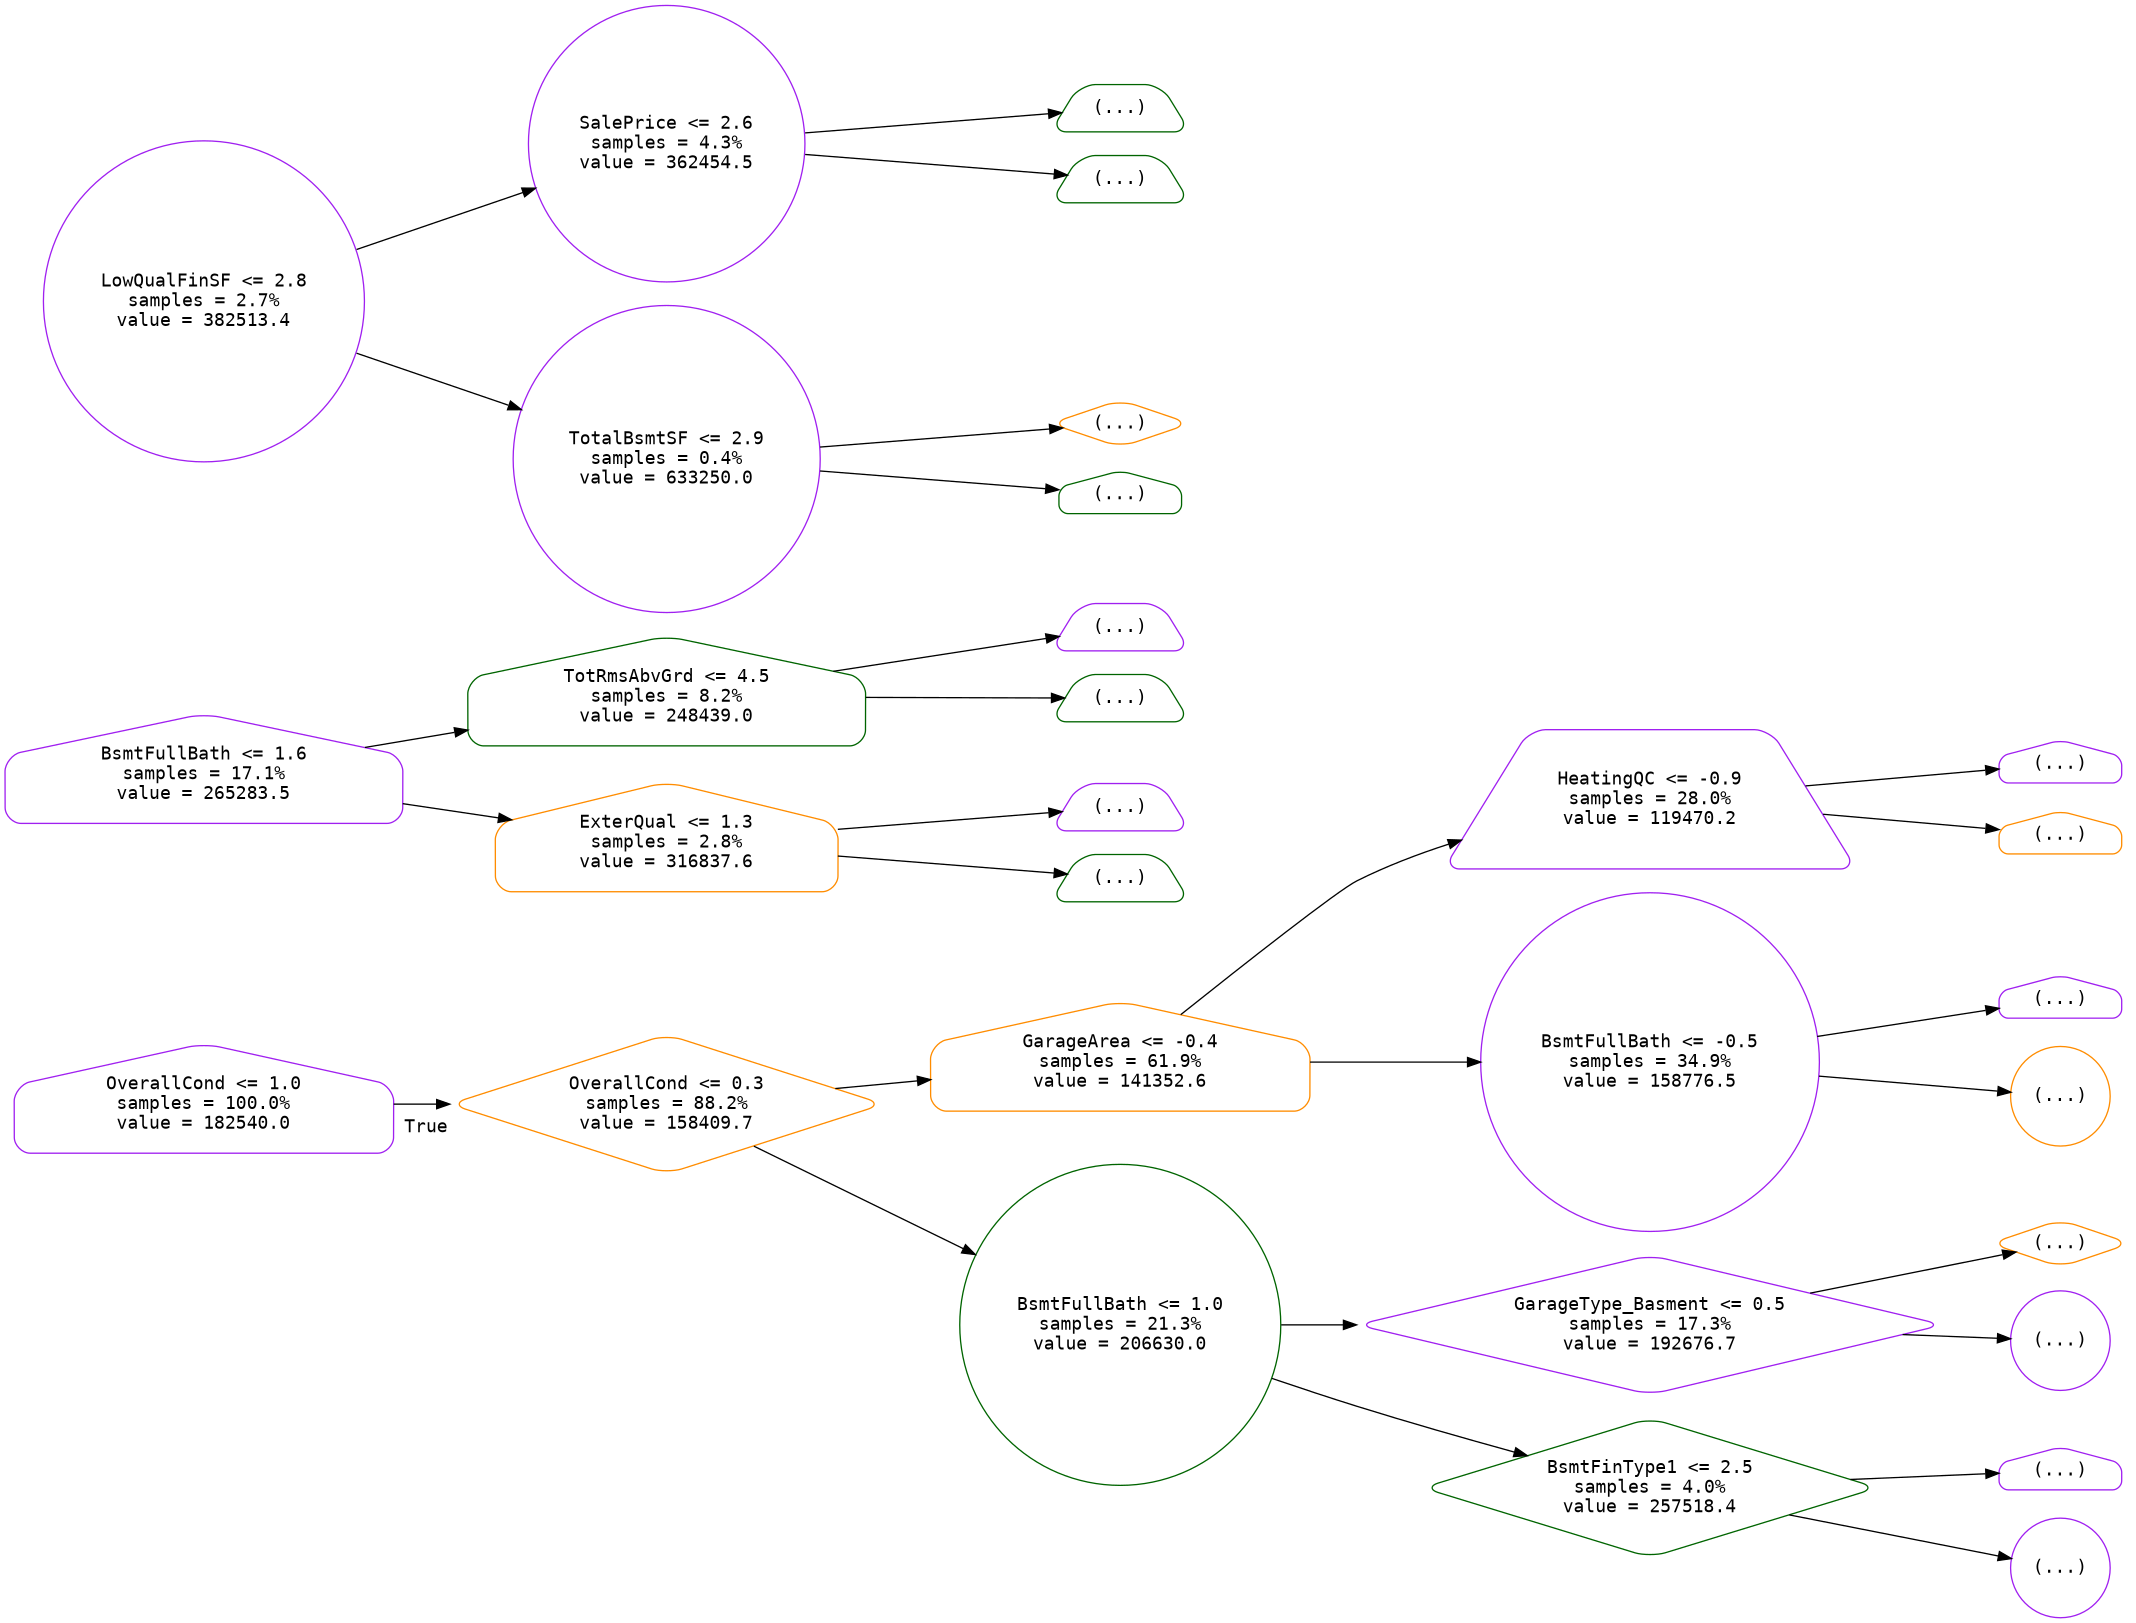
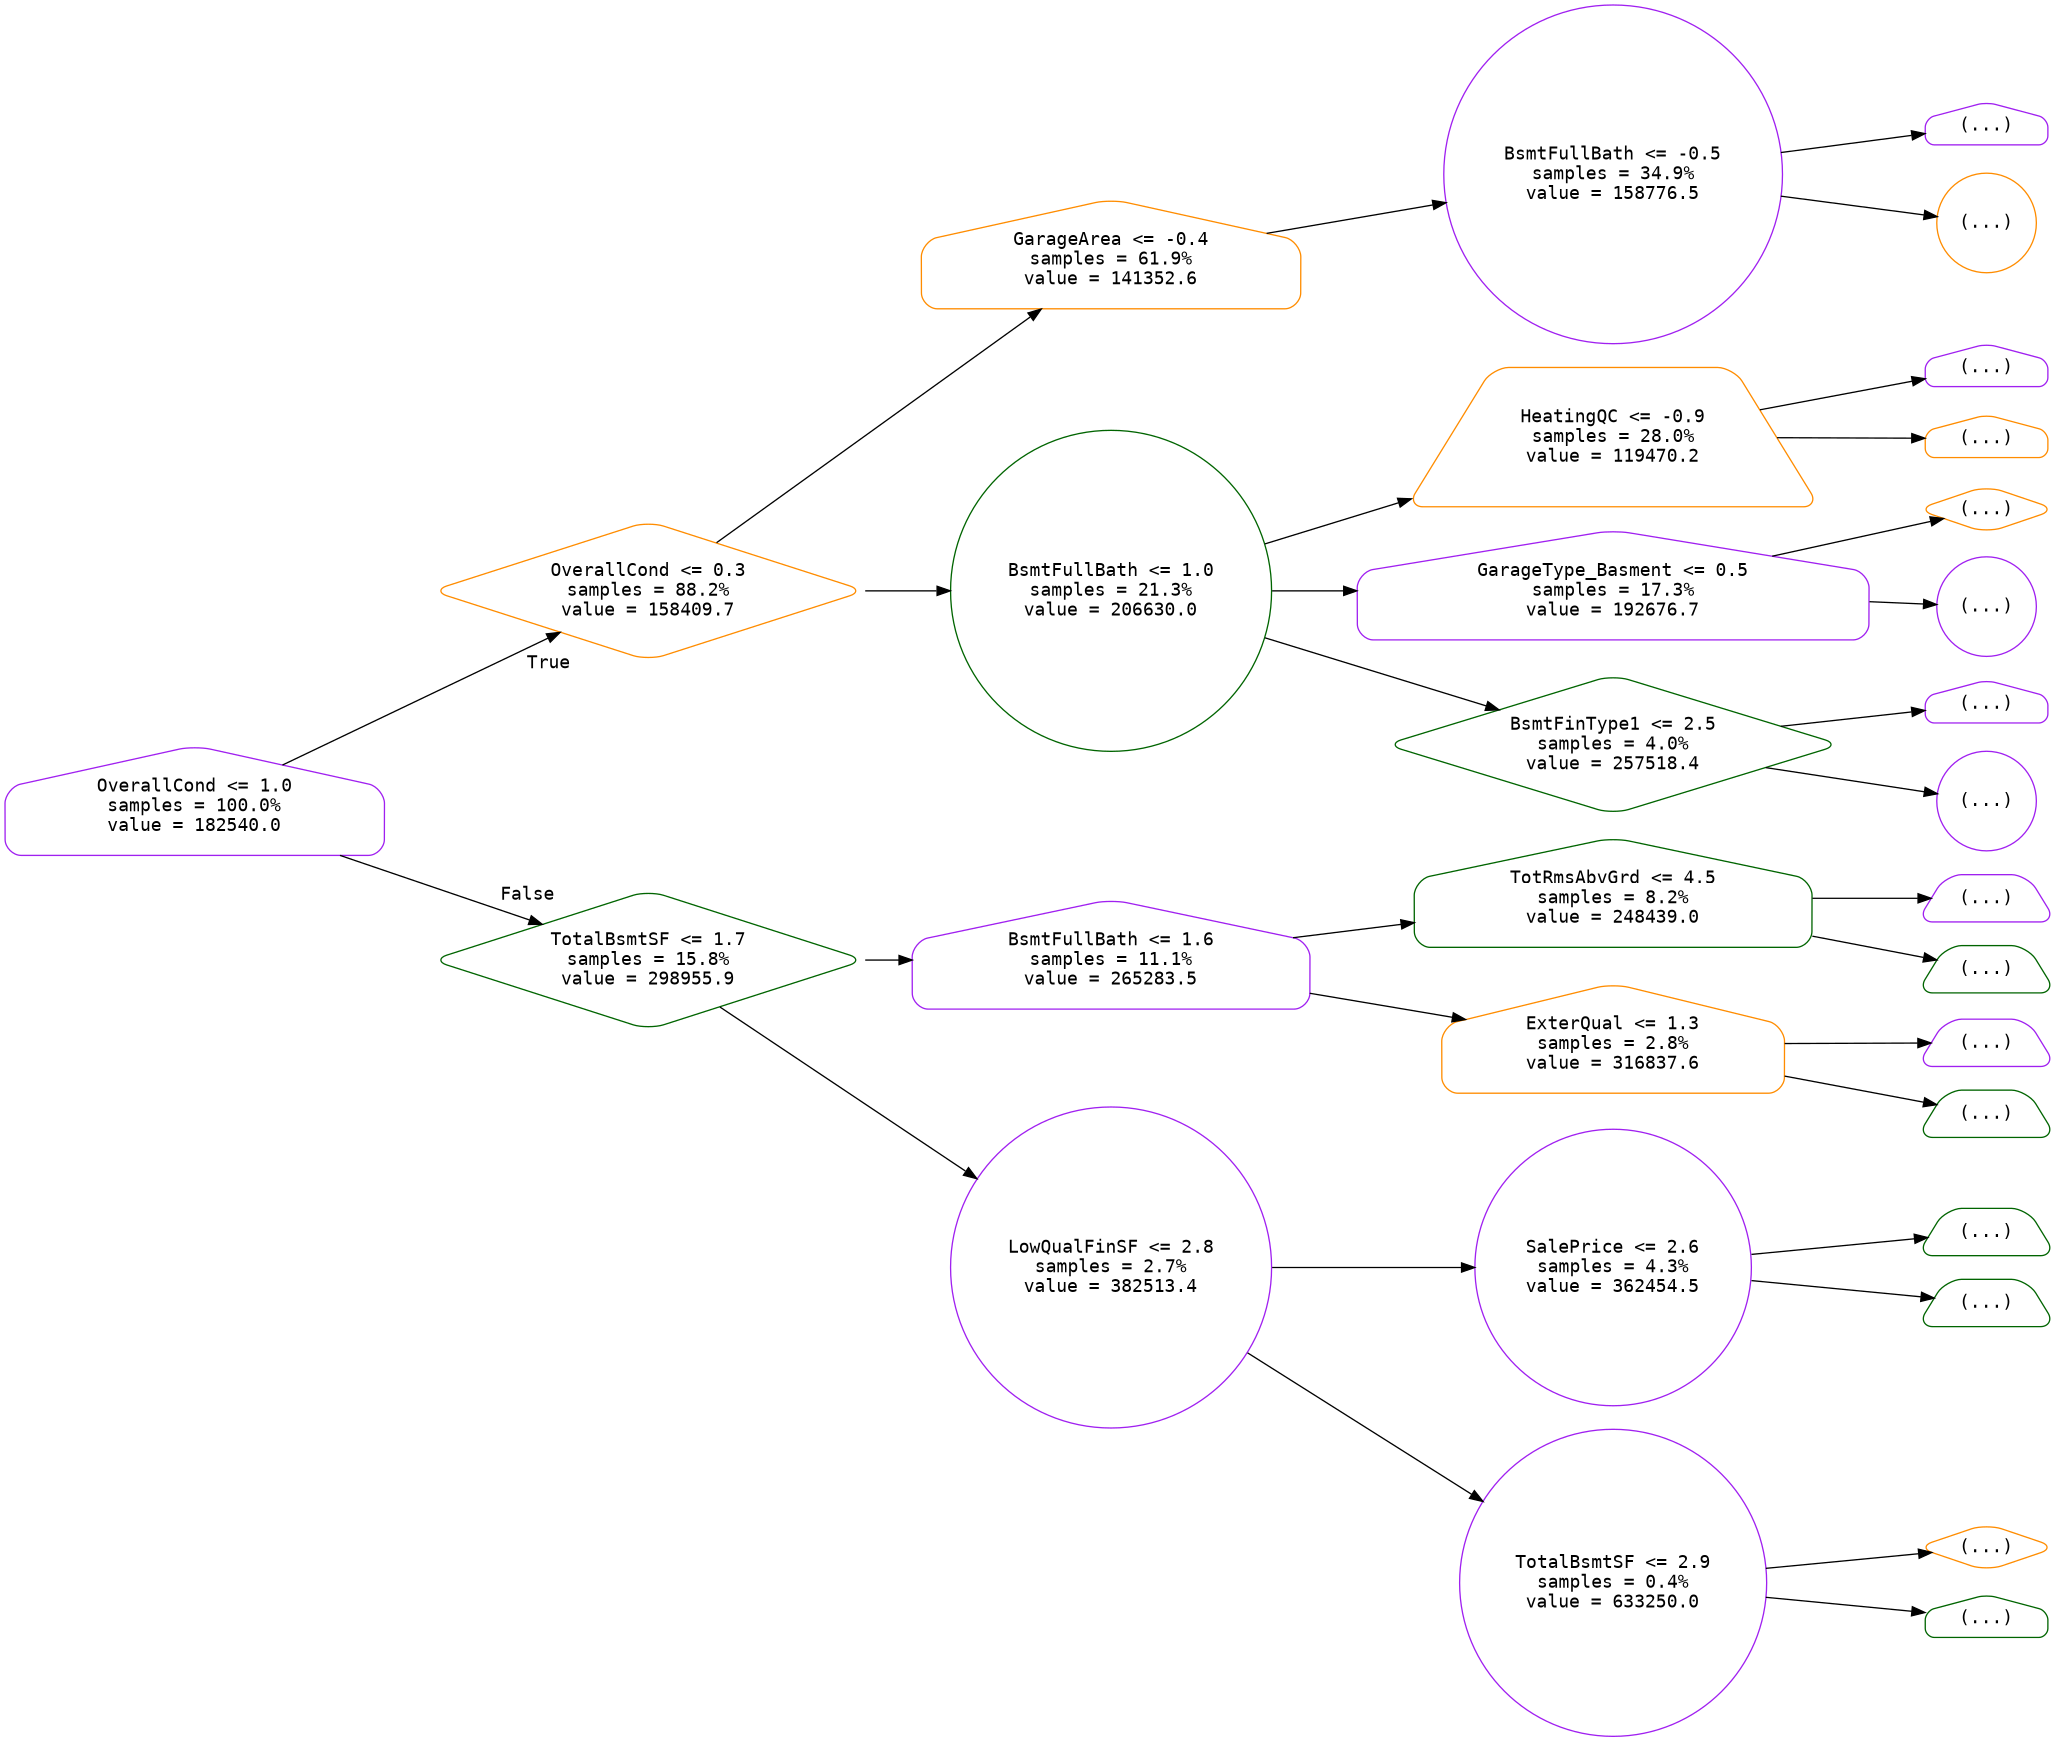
node "BsmtFullBath <= 1.6 samples = 17.1% value = 265283.5": label "BsmtFullBath <= 1.6 samples = 17.1% value = 265283.5" -> "BsmtFullBath <= 1.6 samples = 11.1% value = 265283.5"
node "HeatingQC <= -0.9 samples = 28.0% value = 119470.2": color purple -> darkorange
edge "GarageArea <= -0.4 samples = 61.9% value = 141352.6" -> "HeatingQC <= -0.9 samples = 28.0% value = 119470.2": now "BsmtFullBath <= 1.0 samples = 21.3% value = 206630.0" -> "HeatingQC <= -0.9 samples = 28.0% value = 119470.2"
node "TotalBsmtSF <= 1.7 samples = 15.8% value = 298955.9": added
node "GarageType_Basment <= 0.5 samples = 17.3% value = 192676.7": shape diamond -> house
